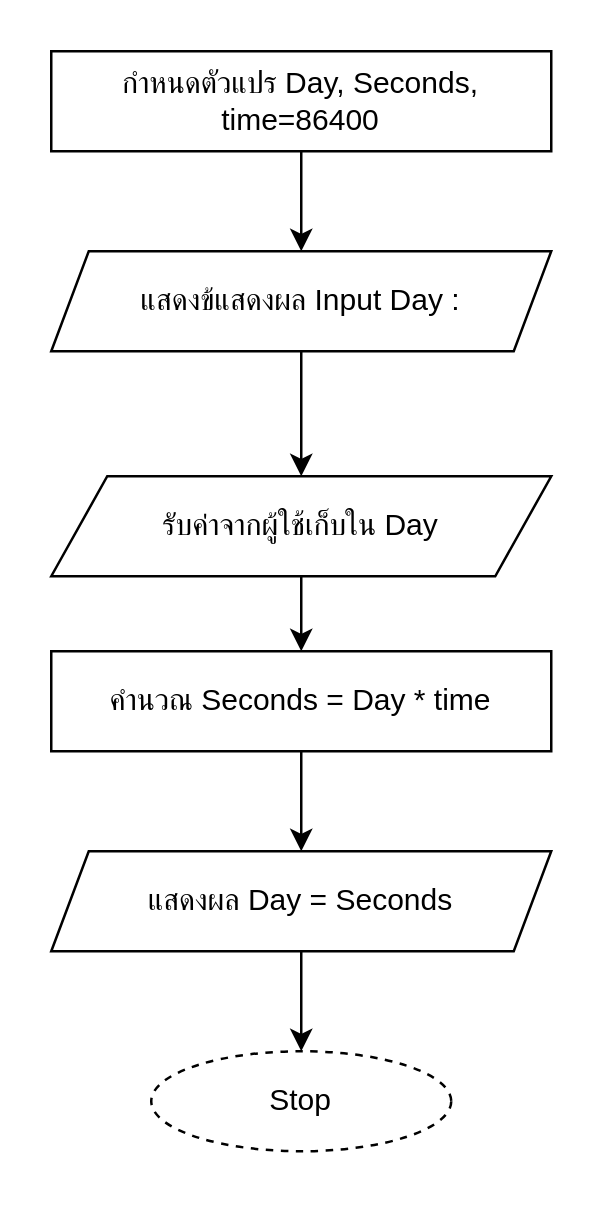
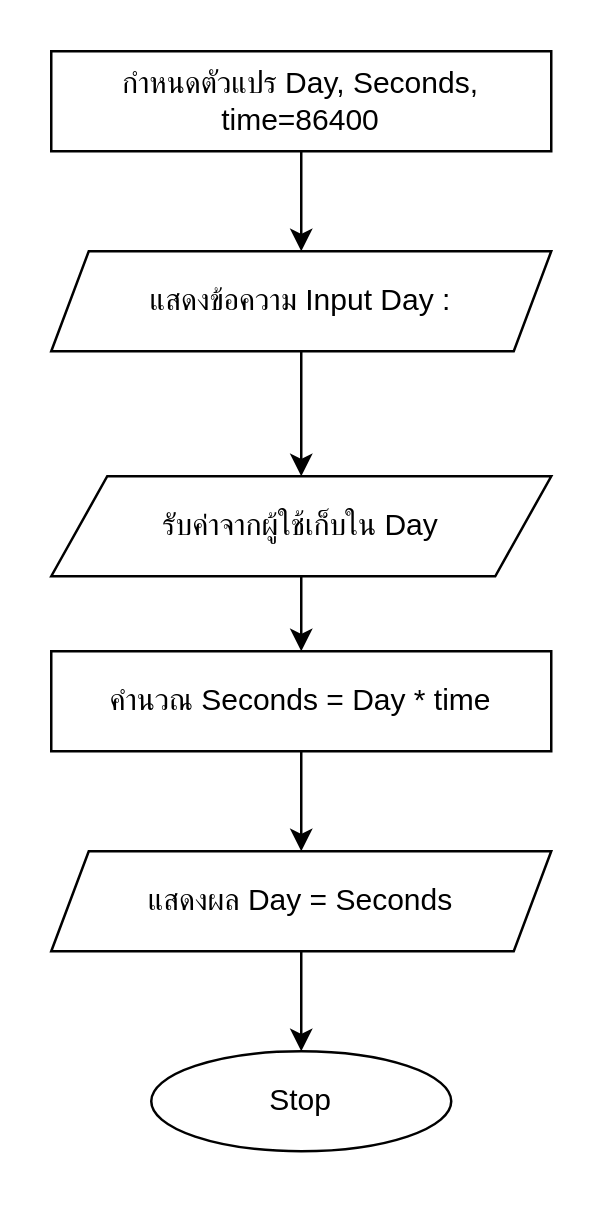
node "แสดงข้แสดงผล Input Day :": label "แสดงข้แสดงผล Input Day :" -> "แสดงข้อความ Input Day :"
node "Stop": style dashed -> solid
